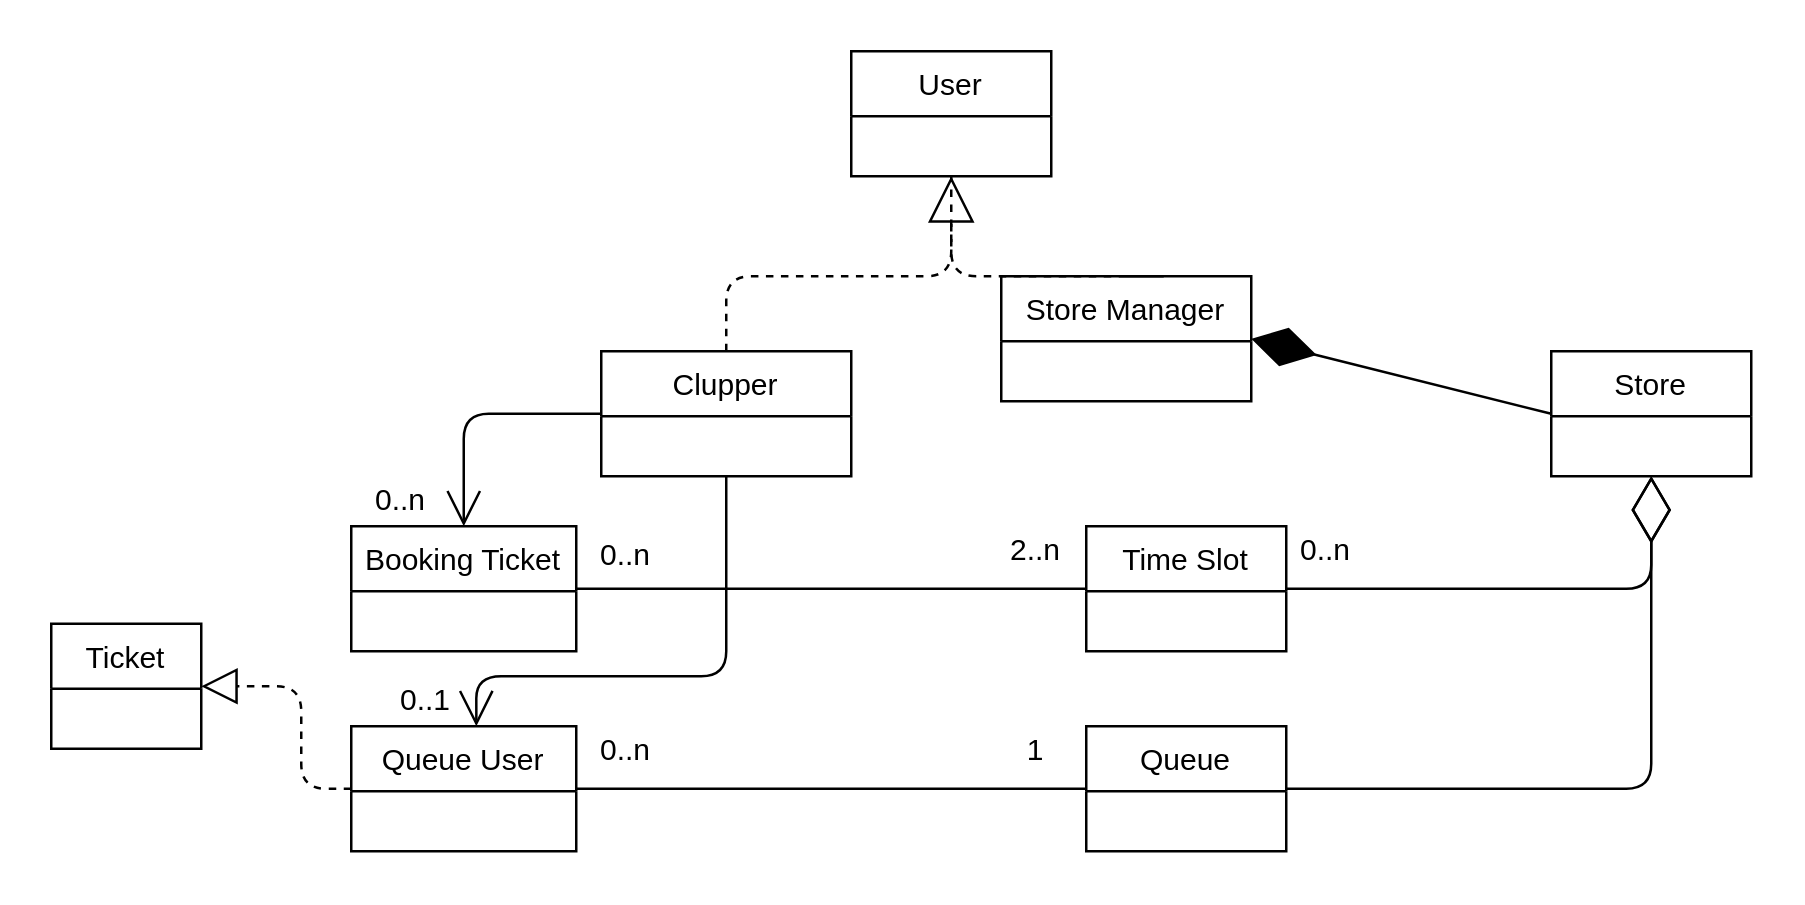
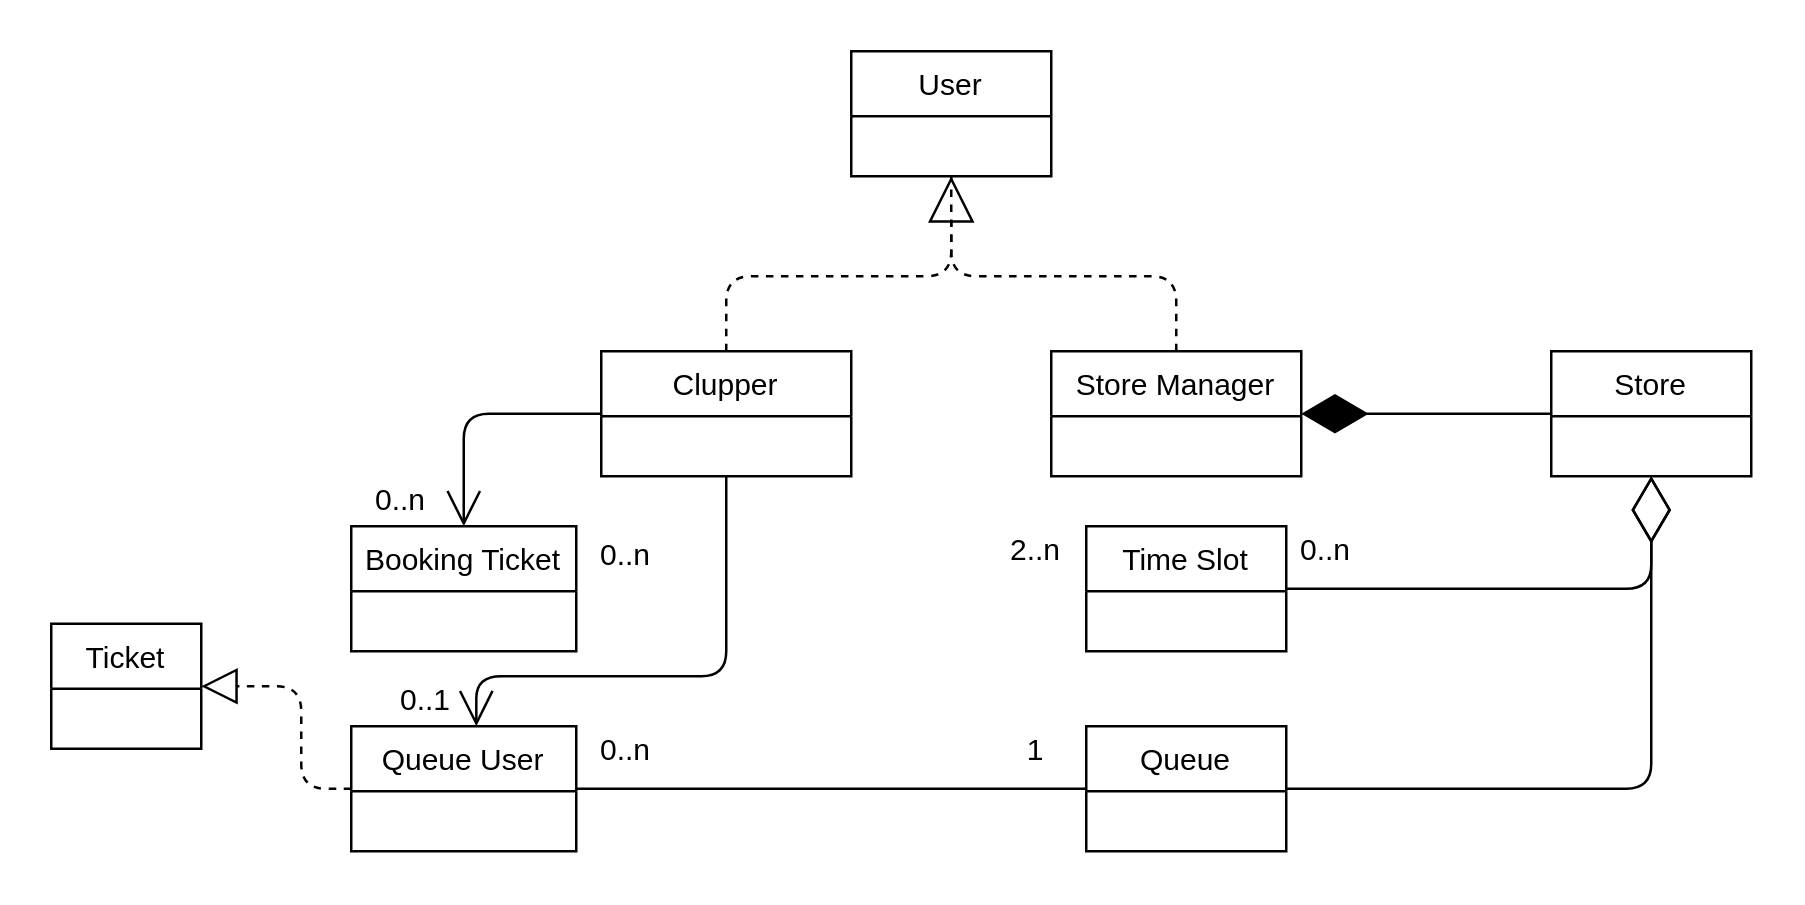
node "Store Manager": moved (1126, 339) -> (1176, 414)
edge "Booking Ticket" -- "Time Slot": removed
